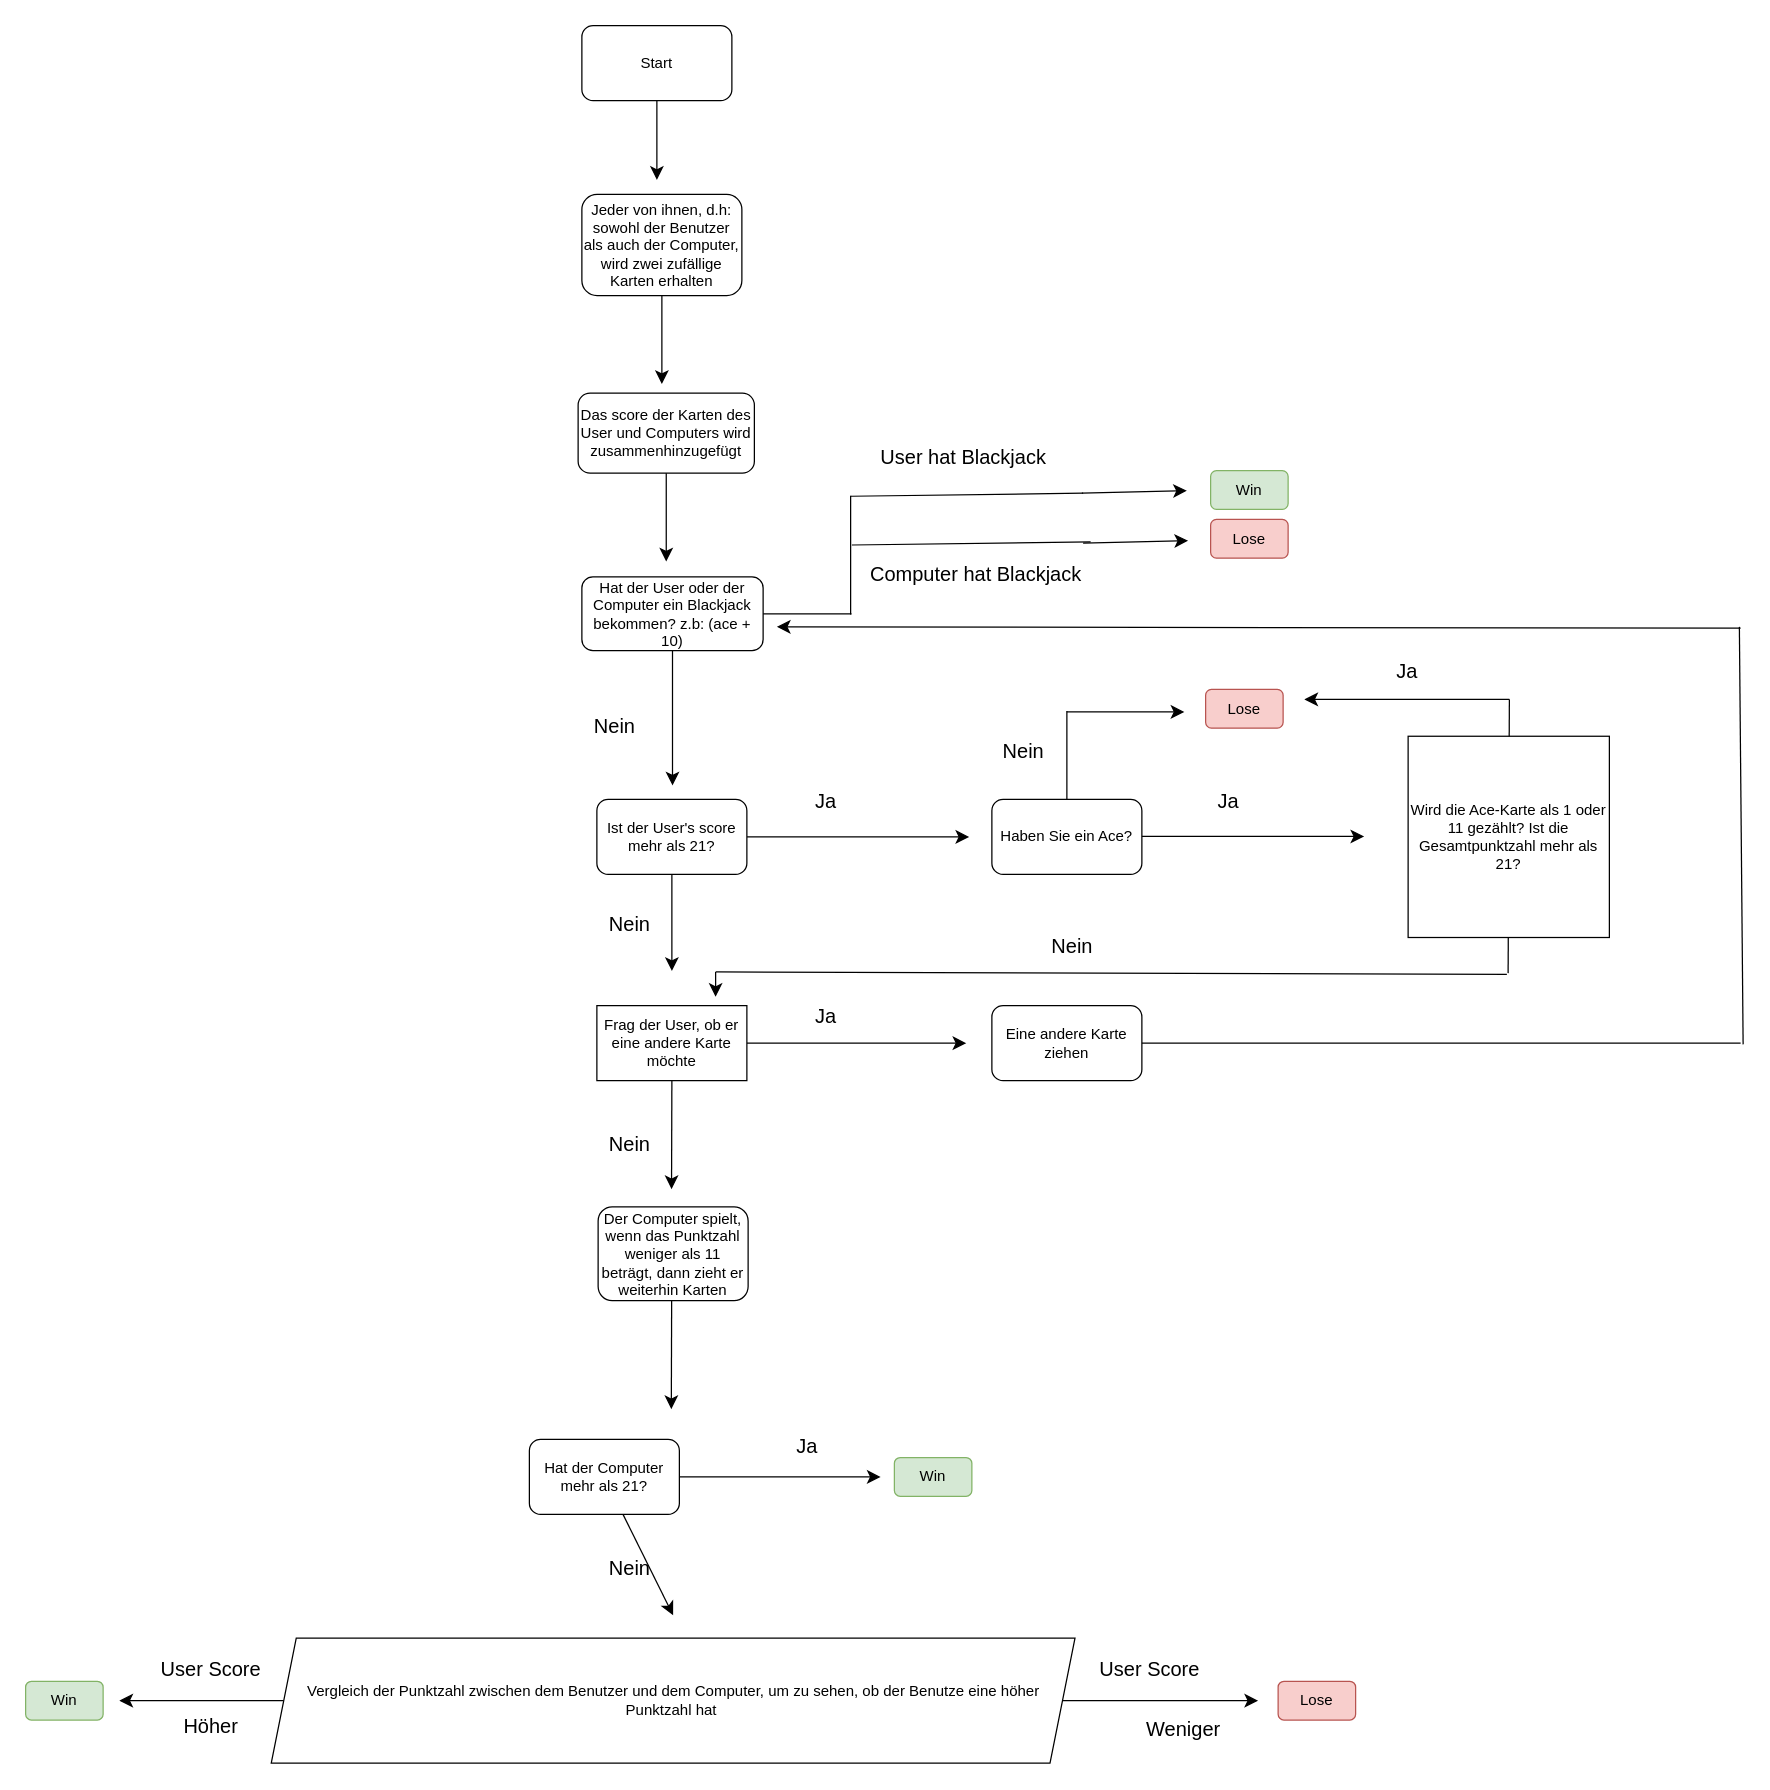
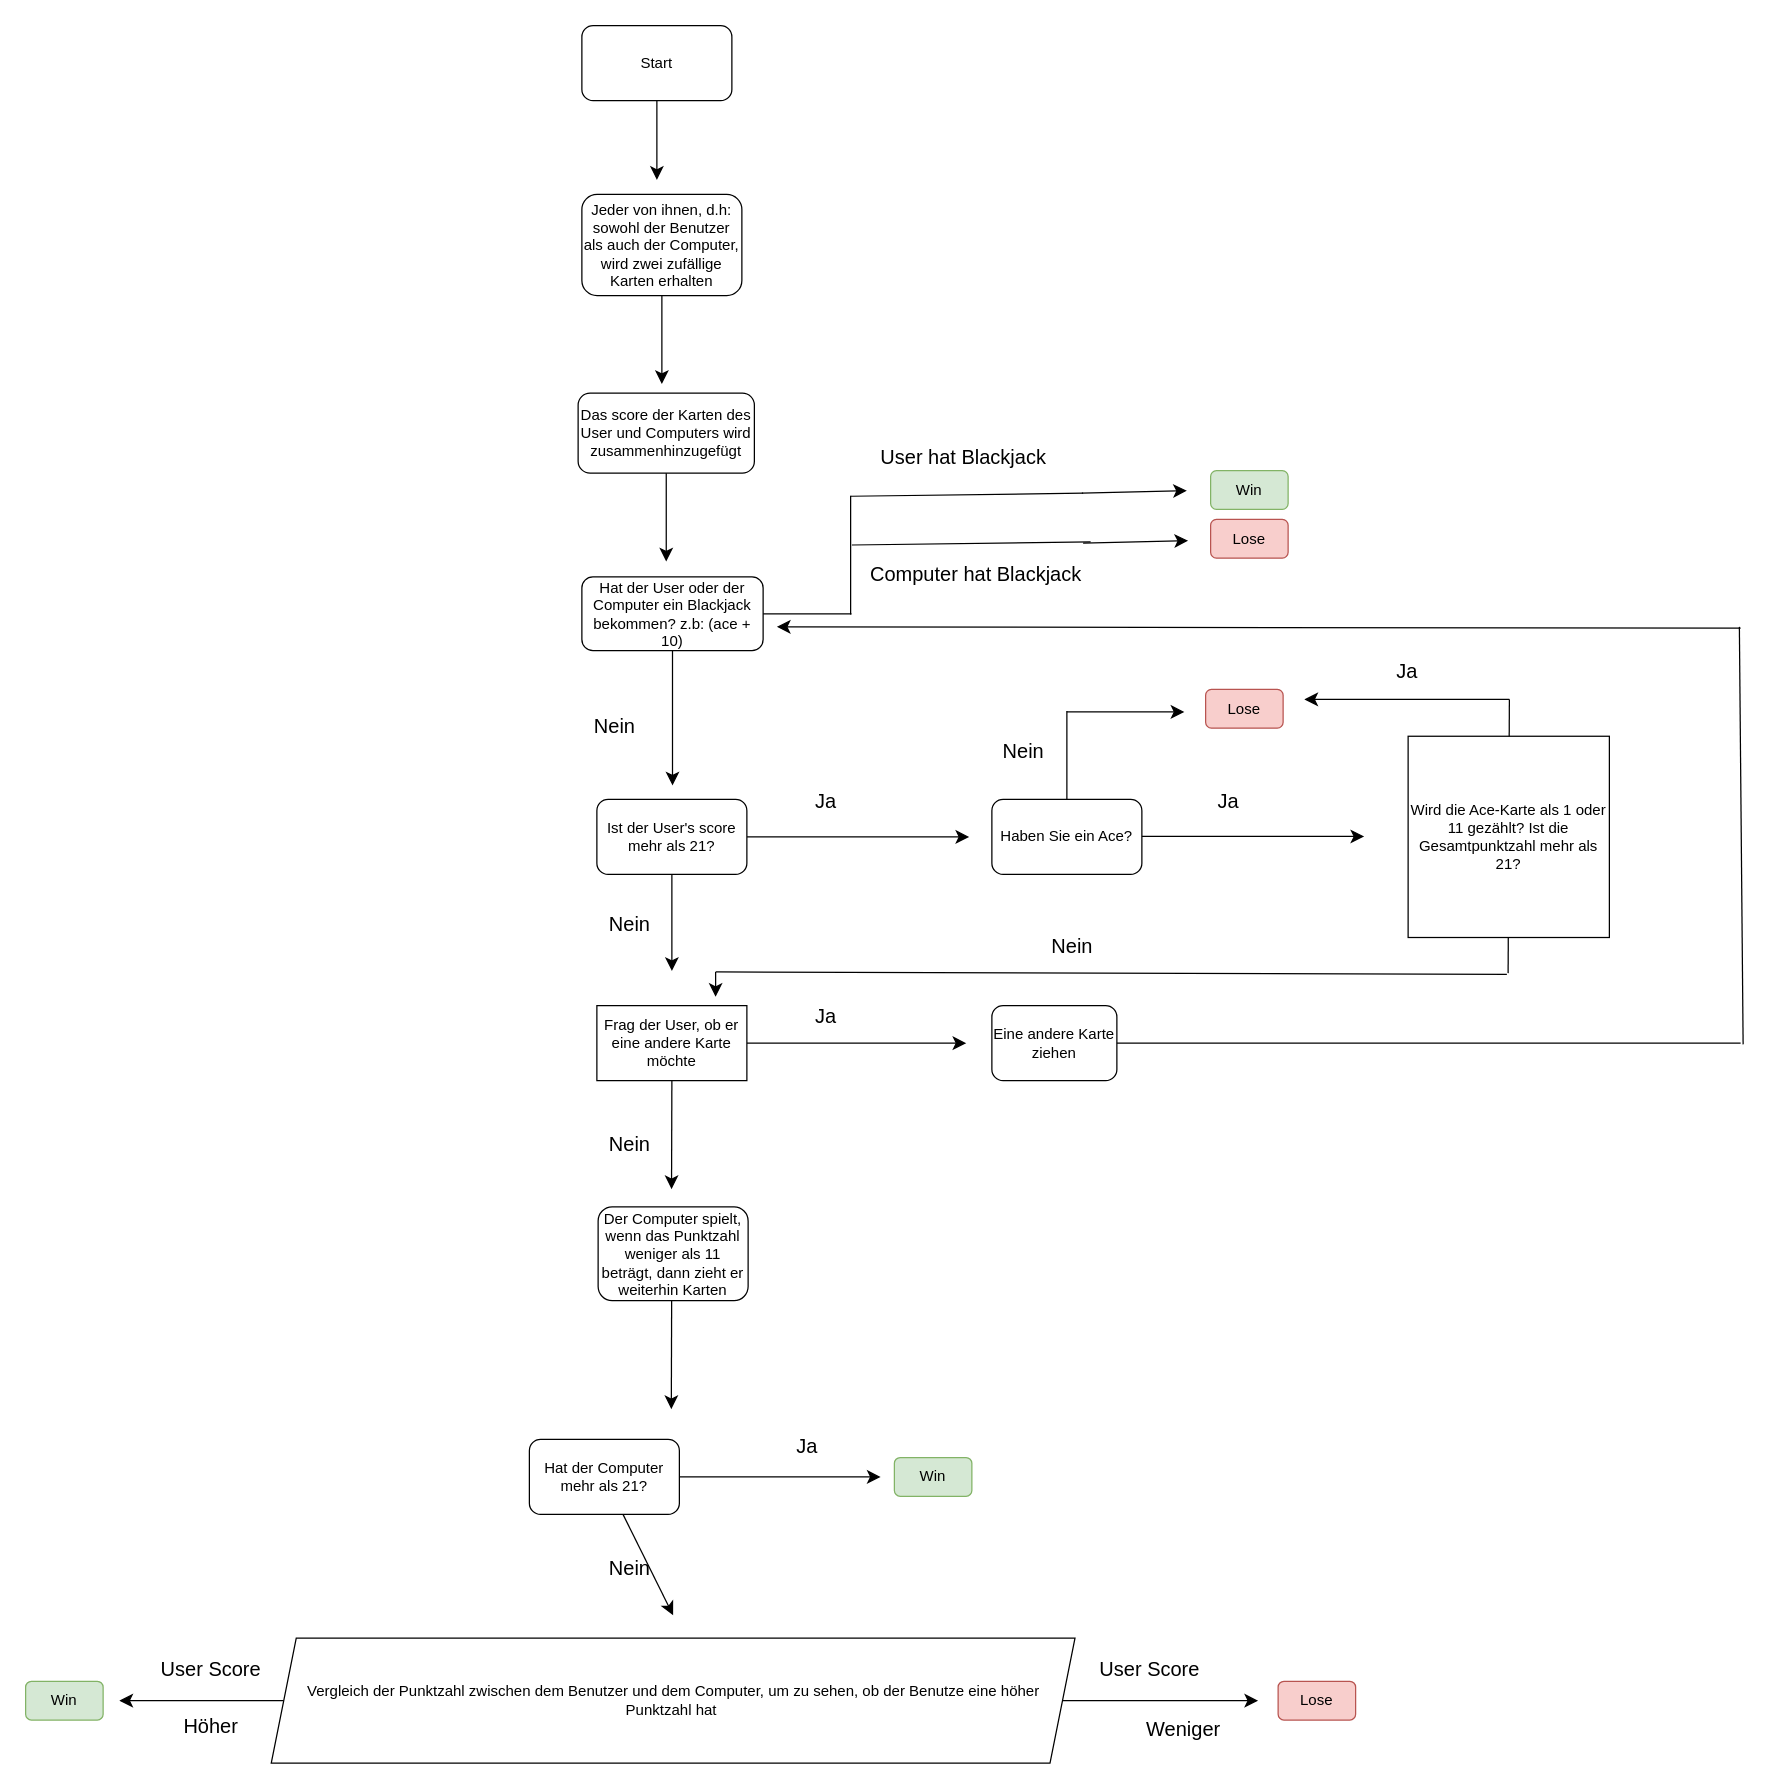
node "Eine andere Karte ziehen": size 150x75 -> 125x75
